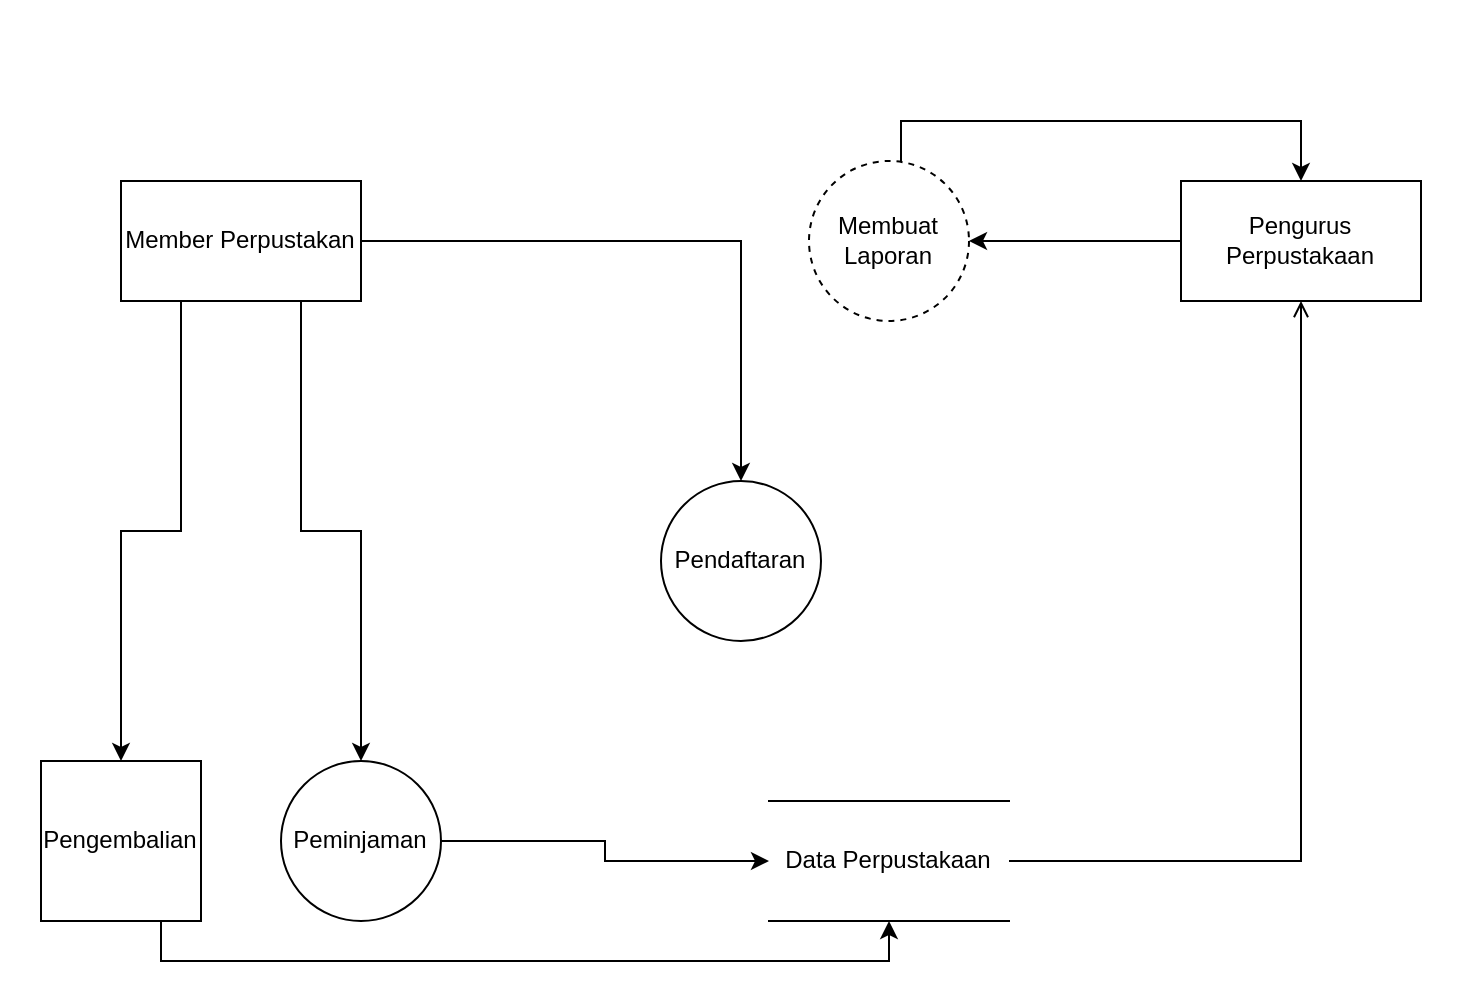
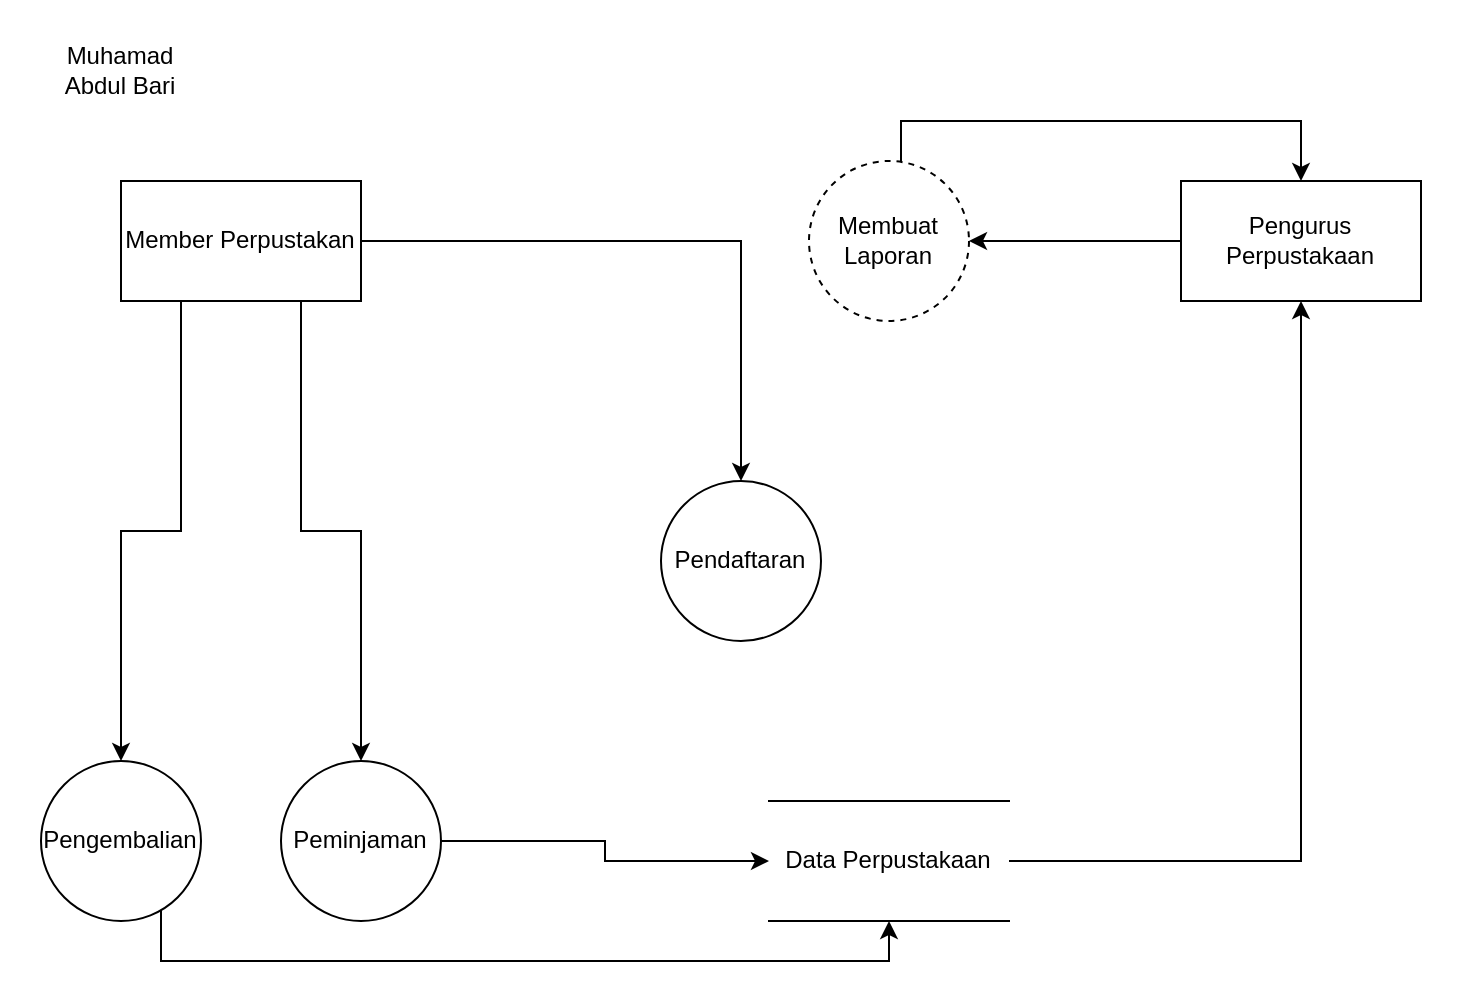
node "Muhamad Abdul Bari": added
edge "Data Perpustakaan" -> "Pengurus Perpustakaan": arrowhead open -> classic
node "Pengembalian": shape rectangle -> ellipse
